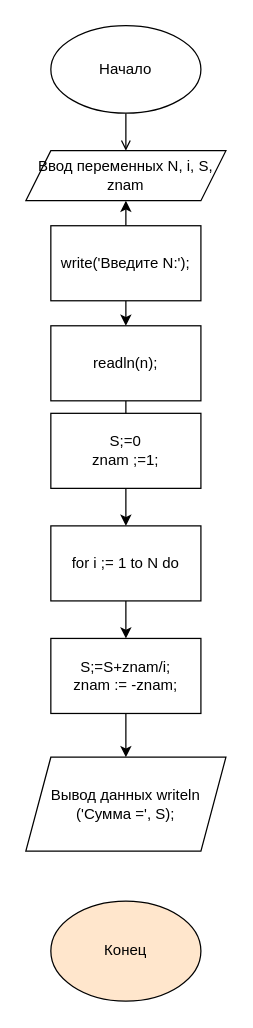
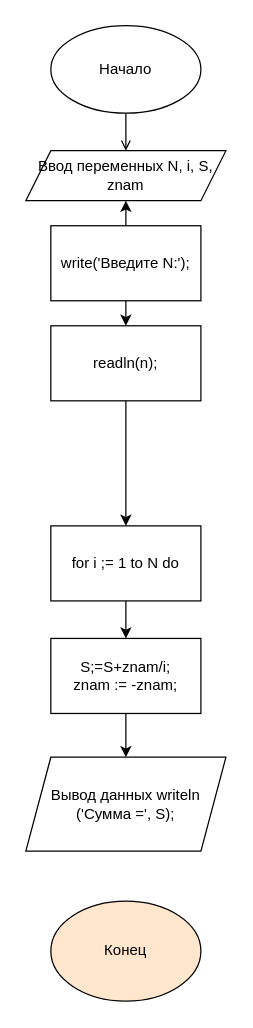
node "S;=0 znam ;=1;": removed
